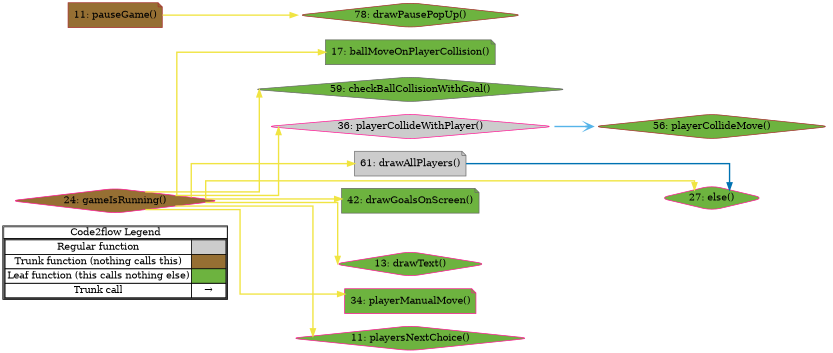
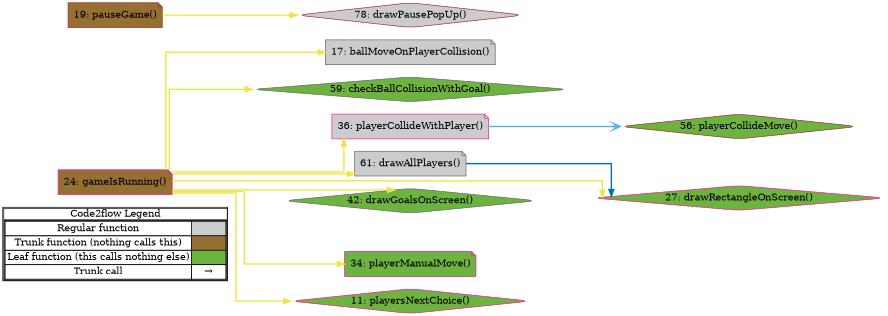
node "11: pauseGame()": label "11: pauseGame()" -> "19: pauseGame()"
node "78: drawPausePopUp()": fillcolor #6db33f -> #cccccc
node "17: ballMoveOnPlayerCollision()": fillcolor #6db33f -> #cccccc
node "36: playerCollideWithPlayer()": shape diamond -> note
node "27: else()": label "27: else()" -> "27: drawRectangleOnScreen()"
node "24: gameIsRunning()": shape diamond -> note
node "42: drawGoalsOnScreen()": shape note -> diamond
node "13: drawText()": removed
